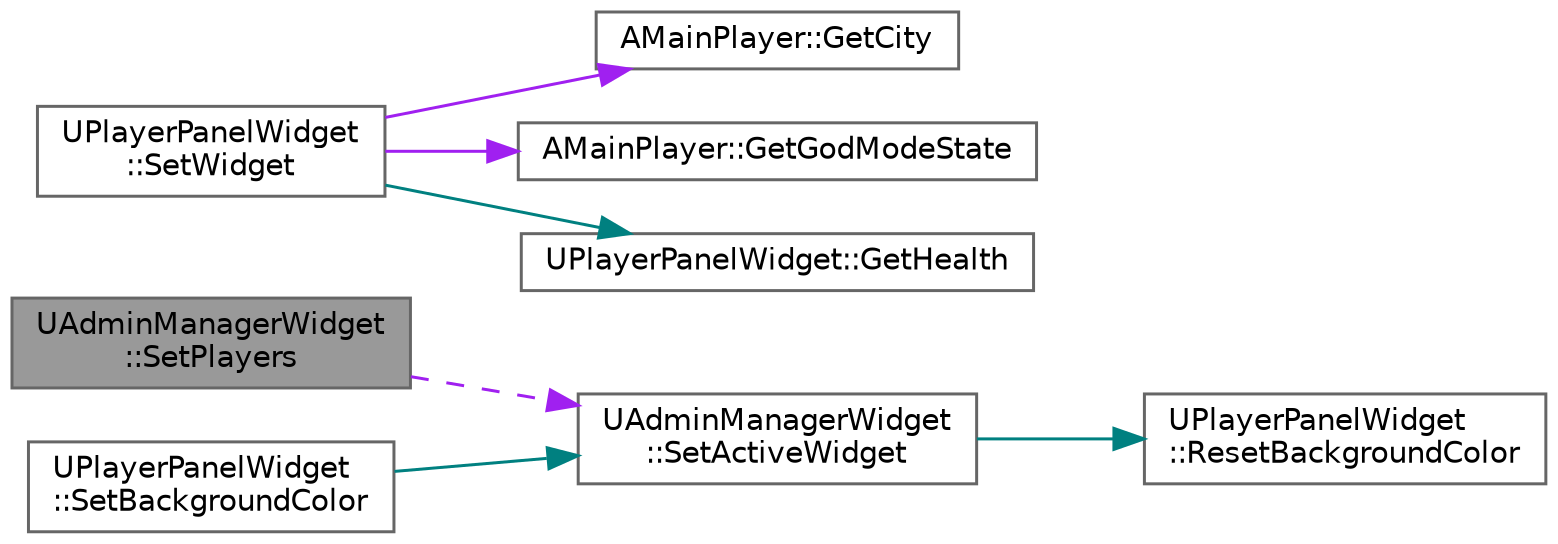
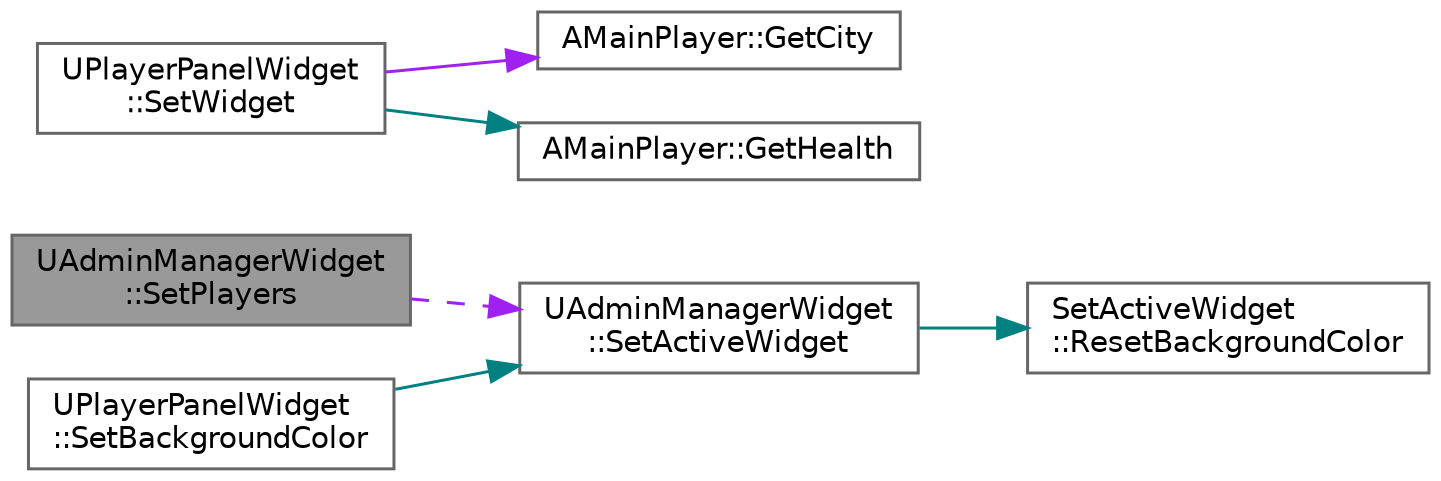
node "AMainPlayer::GetGodModeState": removed
node "UPlayerPanelWidget::GetHealth": label "UPlayerPanelWidget::GetHealth" -> "AMainPlayer::GetHealth"
node "UPlayerPanelWidget ::ResetBackgroundColor": label "UPlayerPanelWidget ::ResetBackgroundColor" -> "SetActiveWidget ::ResetBackgroundColor"
